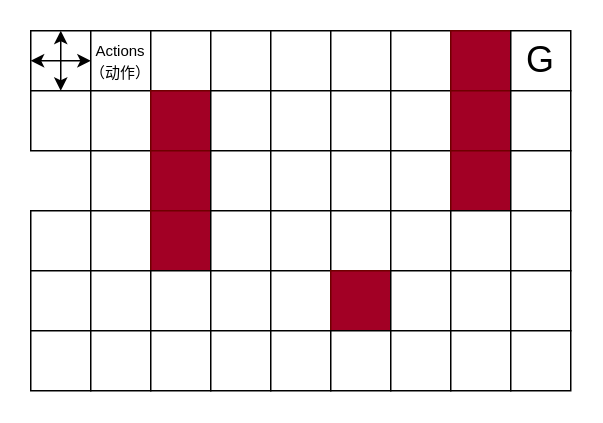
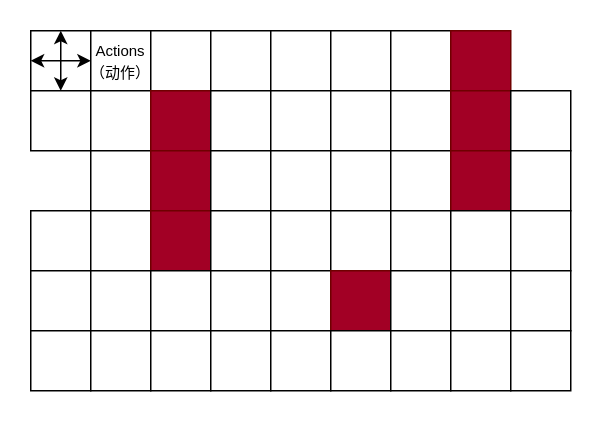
node "G": removed
